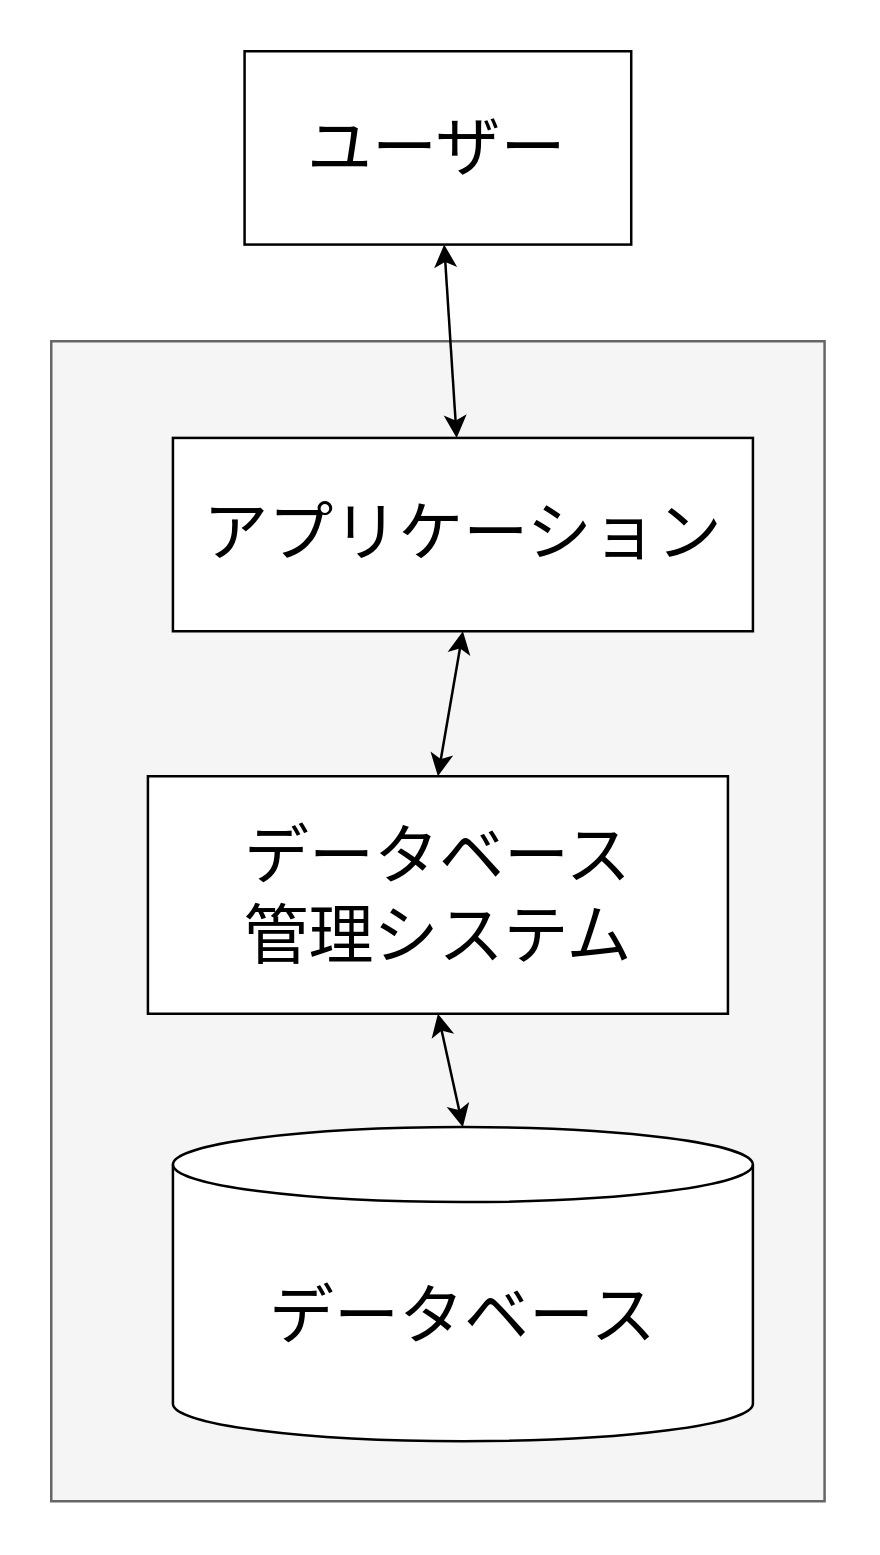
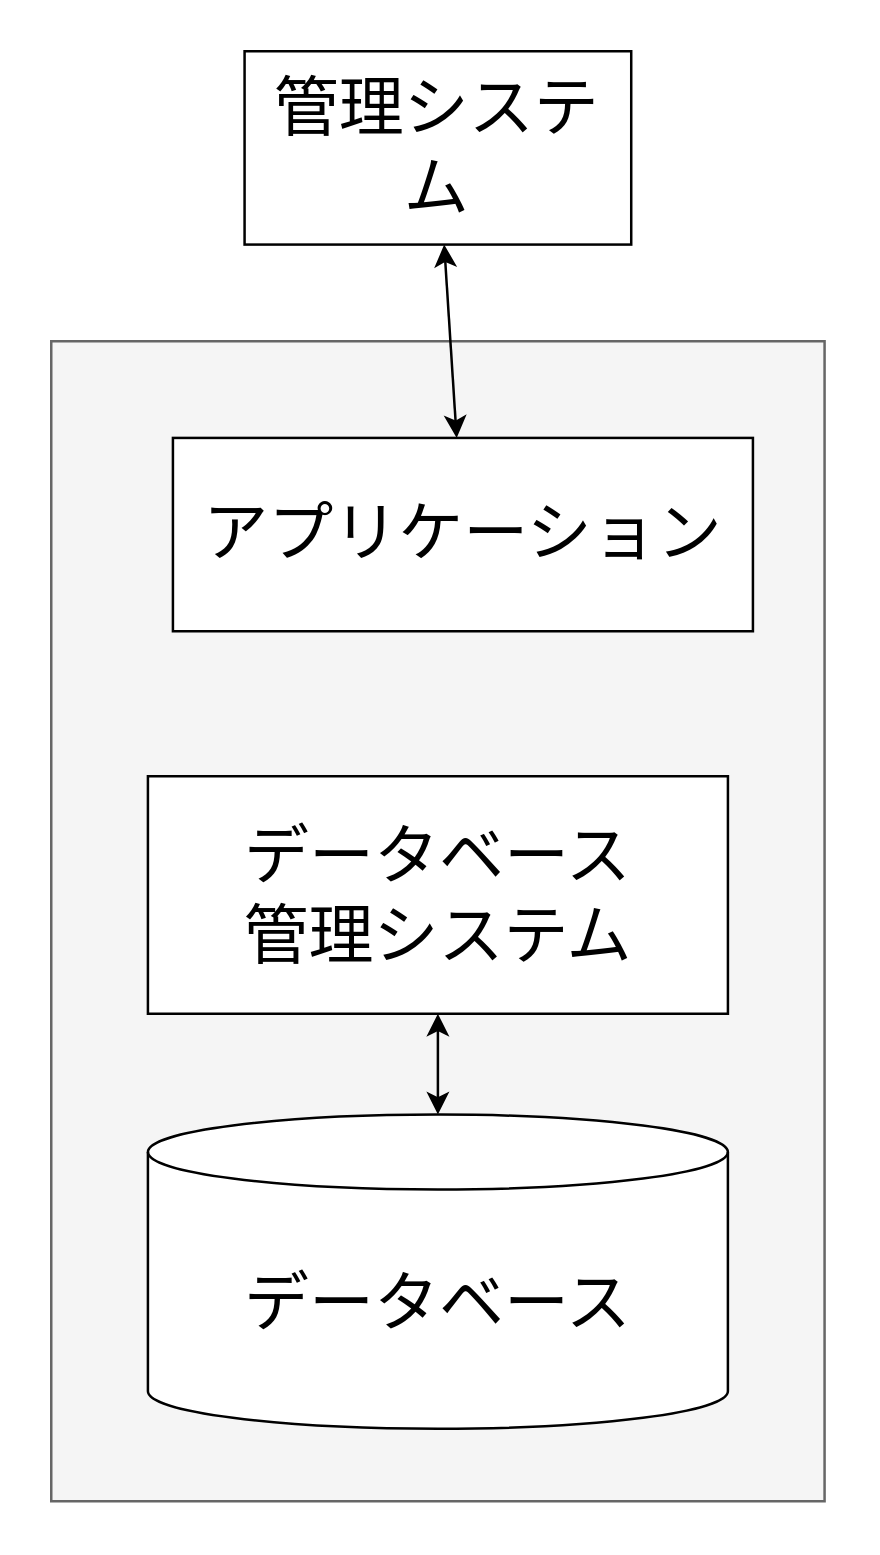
node "ユーザー": label "ユーザー" -> "管理システム"
edge "アプリケーション" -- "データベース 管理システム": removed
node "データベース": moved (463, 1284) -> (438, 1272)
